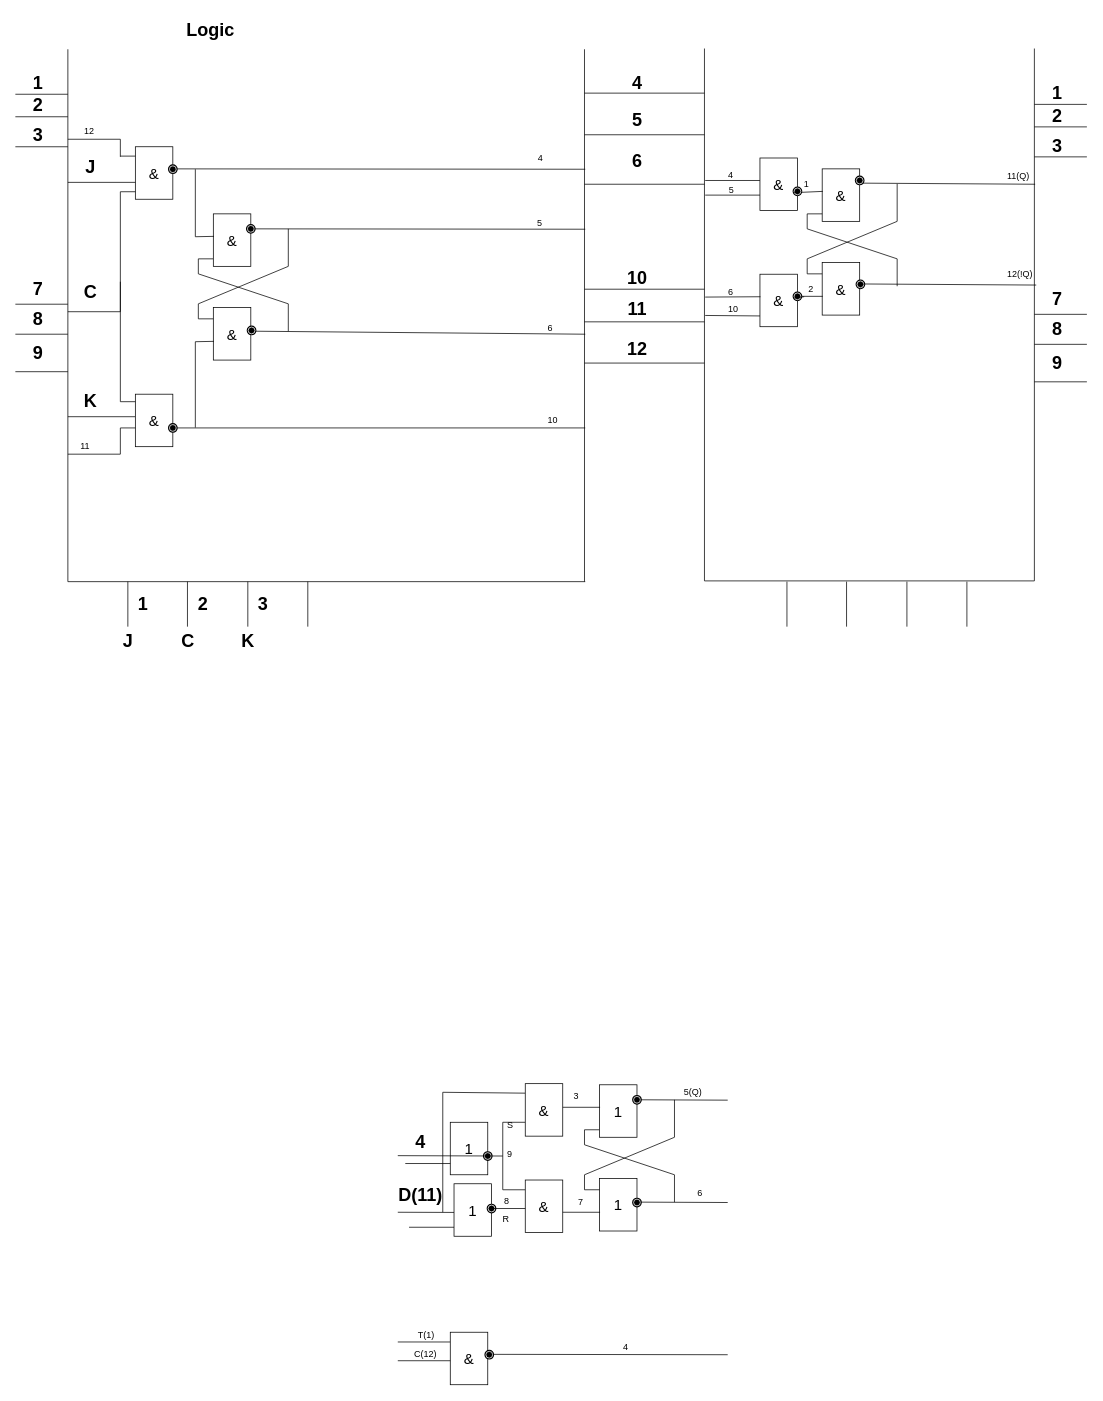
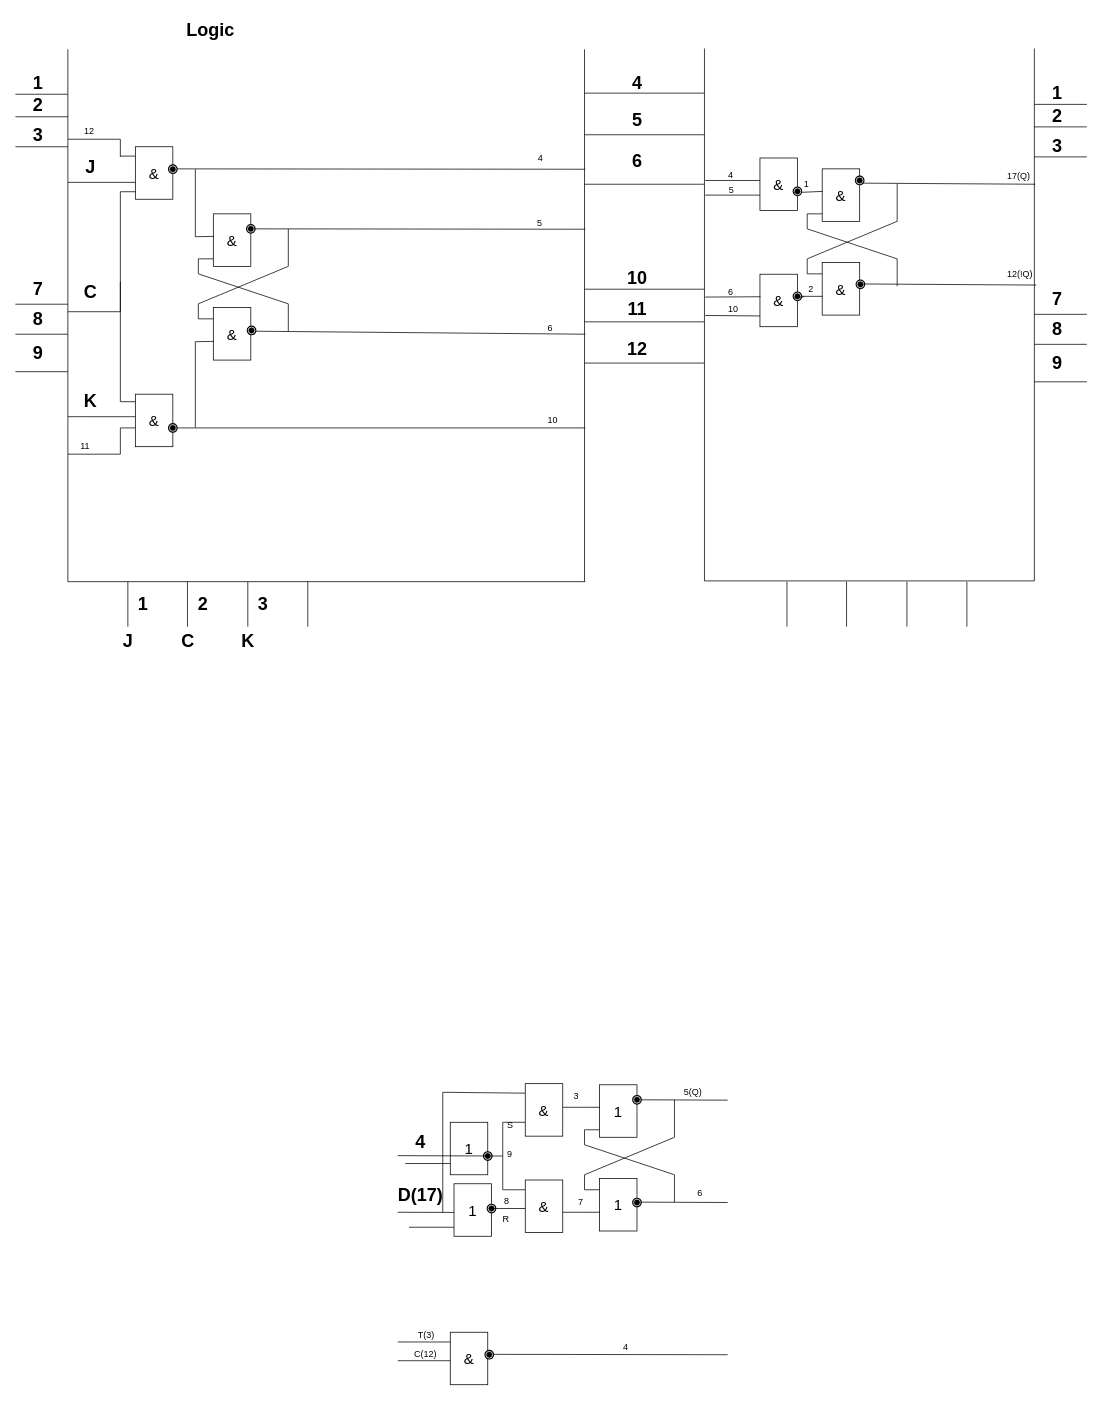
node "11(Q)": label "11(Q)" -> "17(Q)"
node "D(11)": label "D(11)" -> "D(17)"
node "T(1)": label "T(1)" -> "T(3)"
